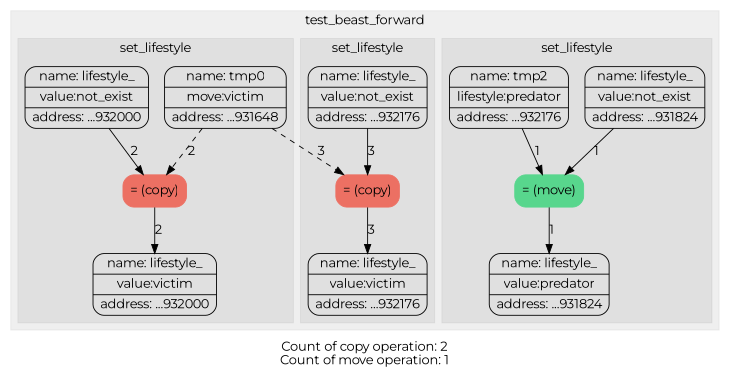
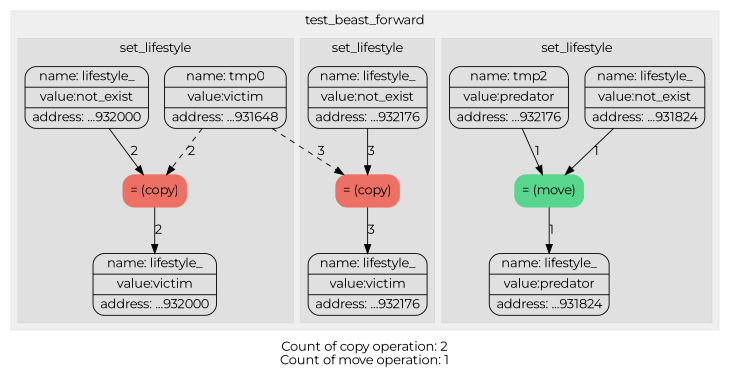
node "name: tmp0": text "move:victim" -> "value:victim"
node "name: tmp2": text "lifestyle:predator" -> "value:predator"
